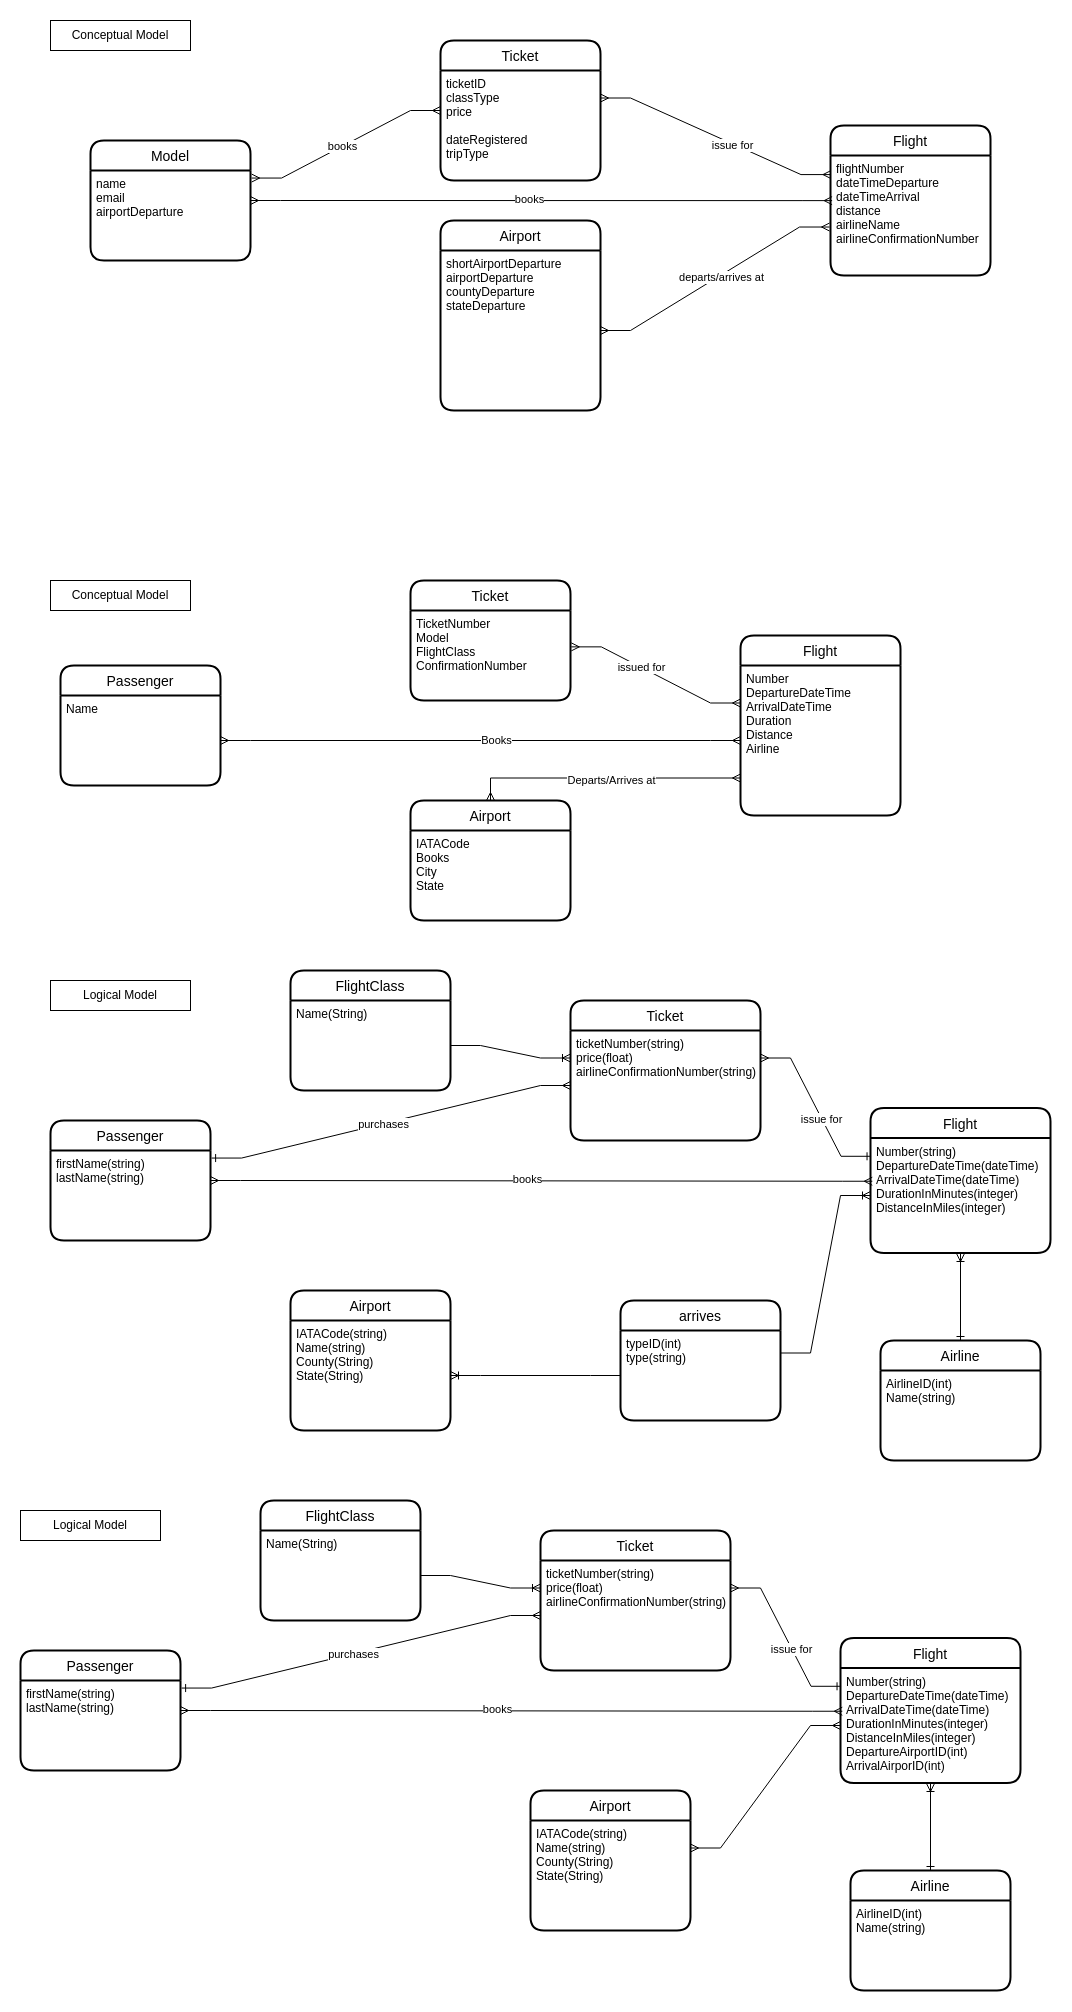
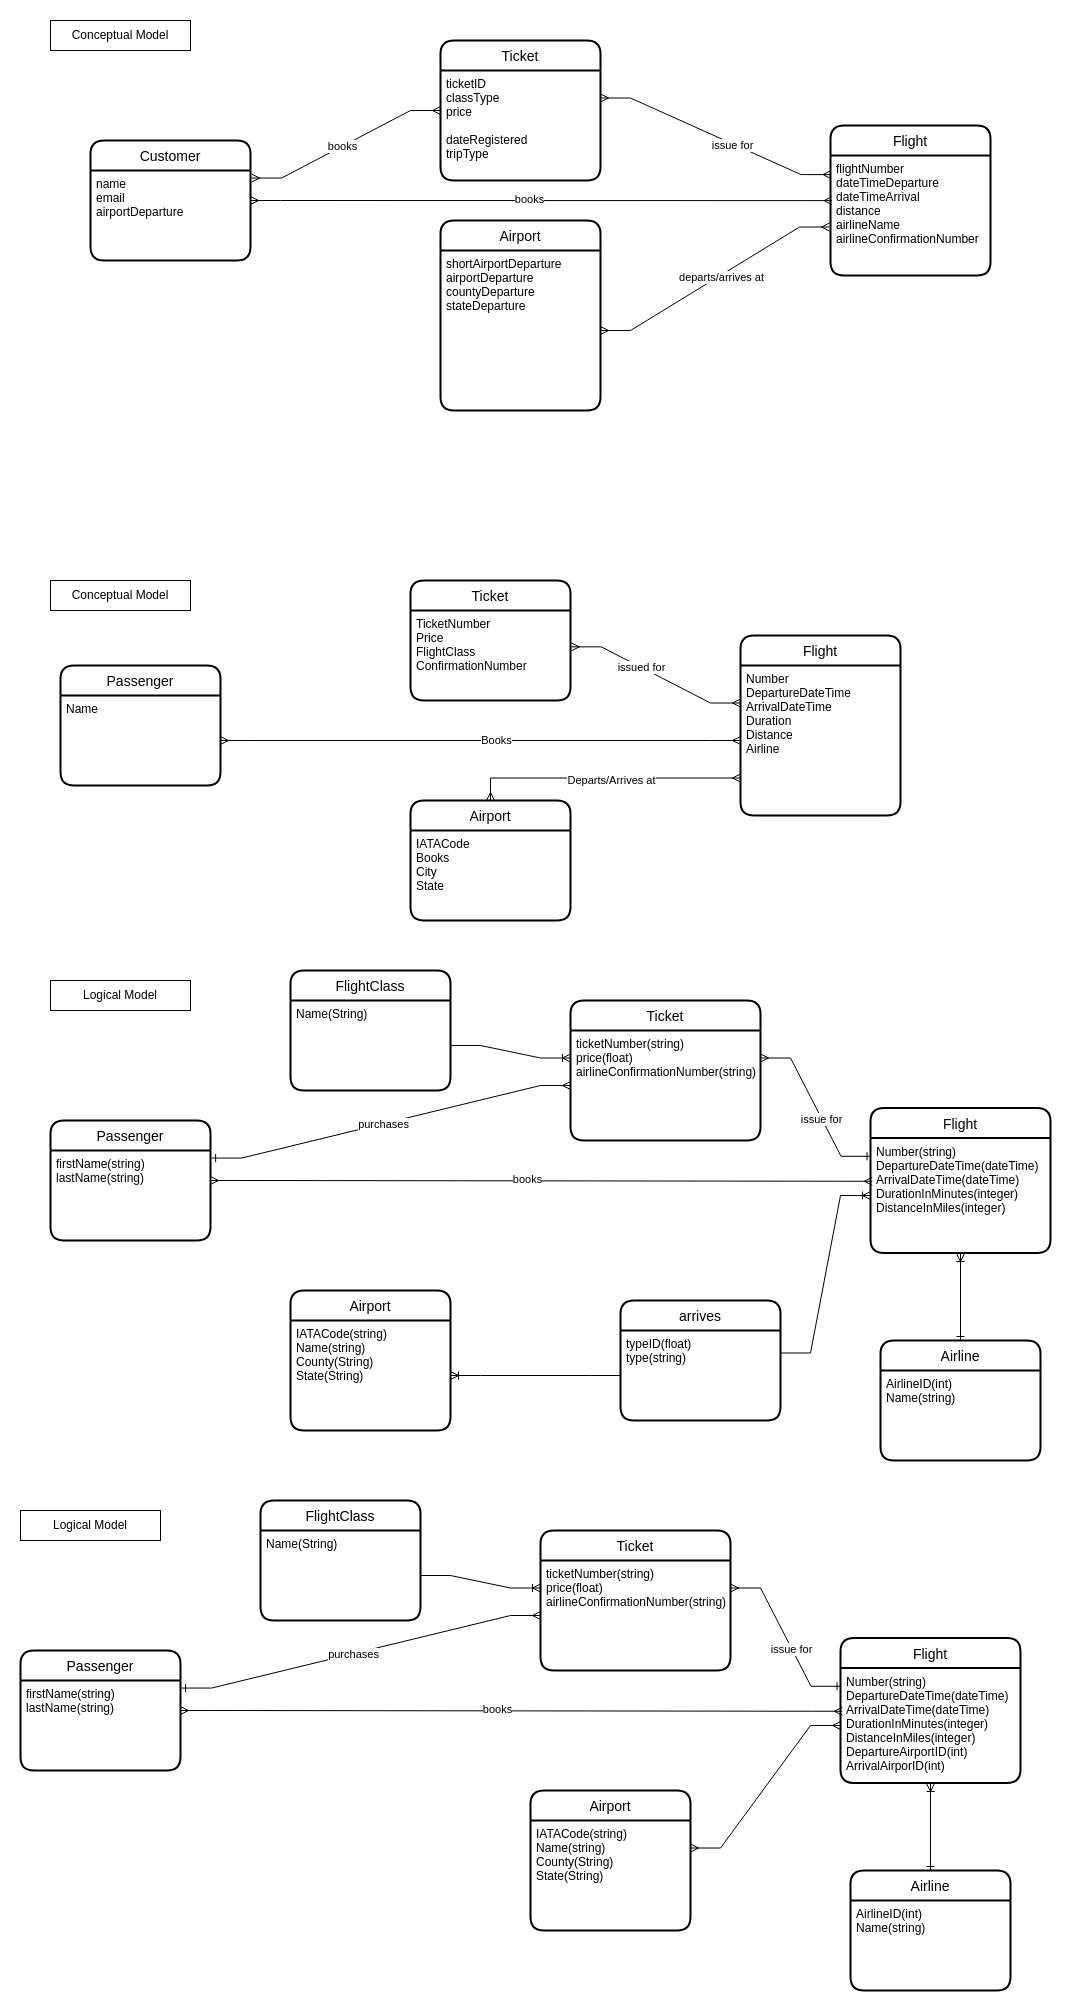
node "Model": label "Model" -> "Customer"
node "TicketNumber Model FlightClass ConfirmationNumber": label "TicketNumber Model FlightClass ConfirmationNumber" -> "TicketNumber Price FlightClass ConfirmationNumber"
node "typeID(int) type(string)": label "typeID(int) type(string)" -> "typeID(float) type(string)"
